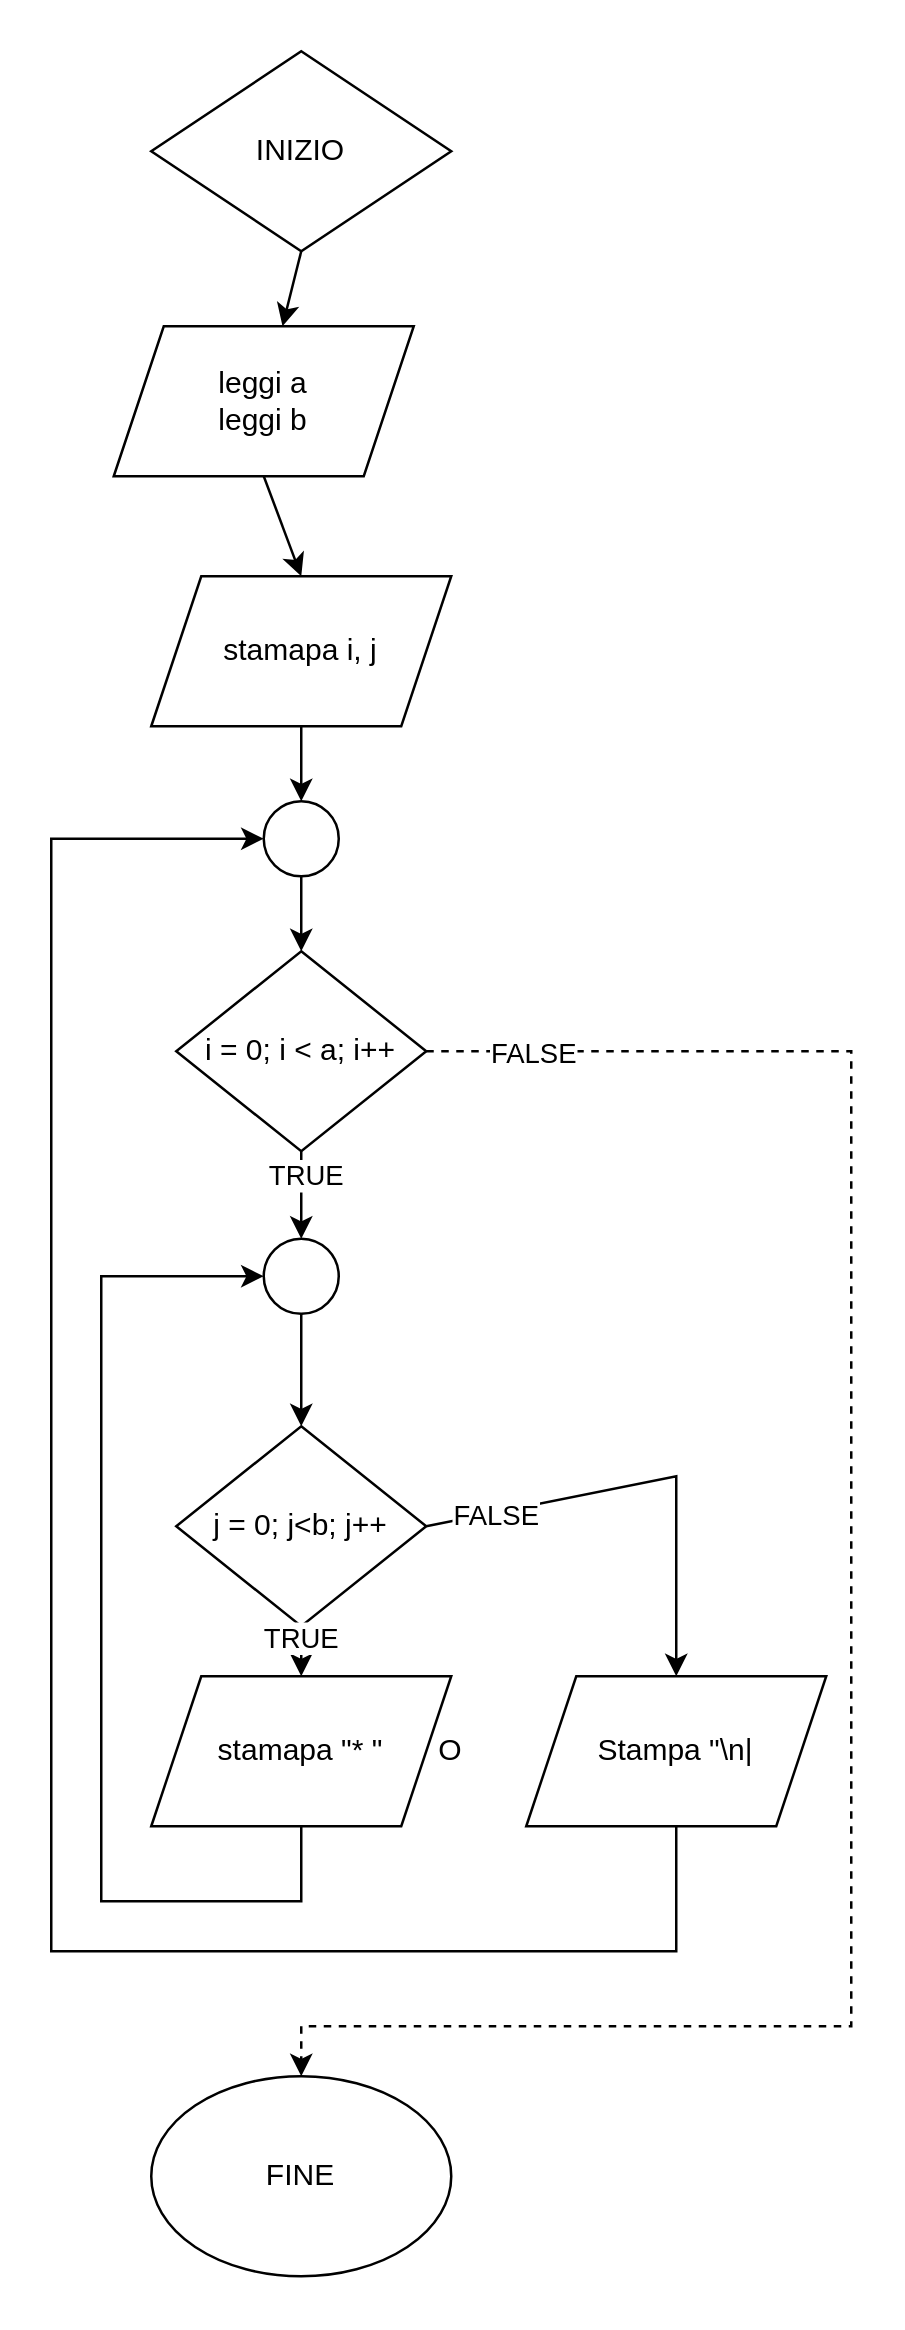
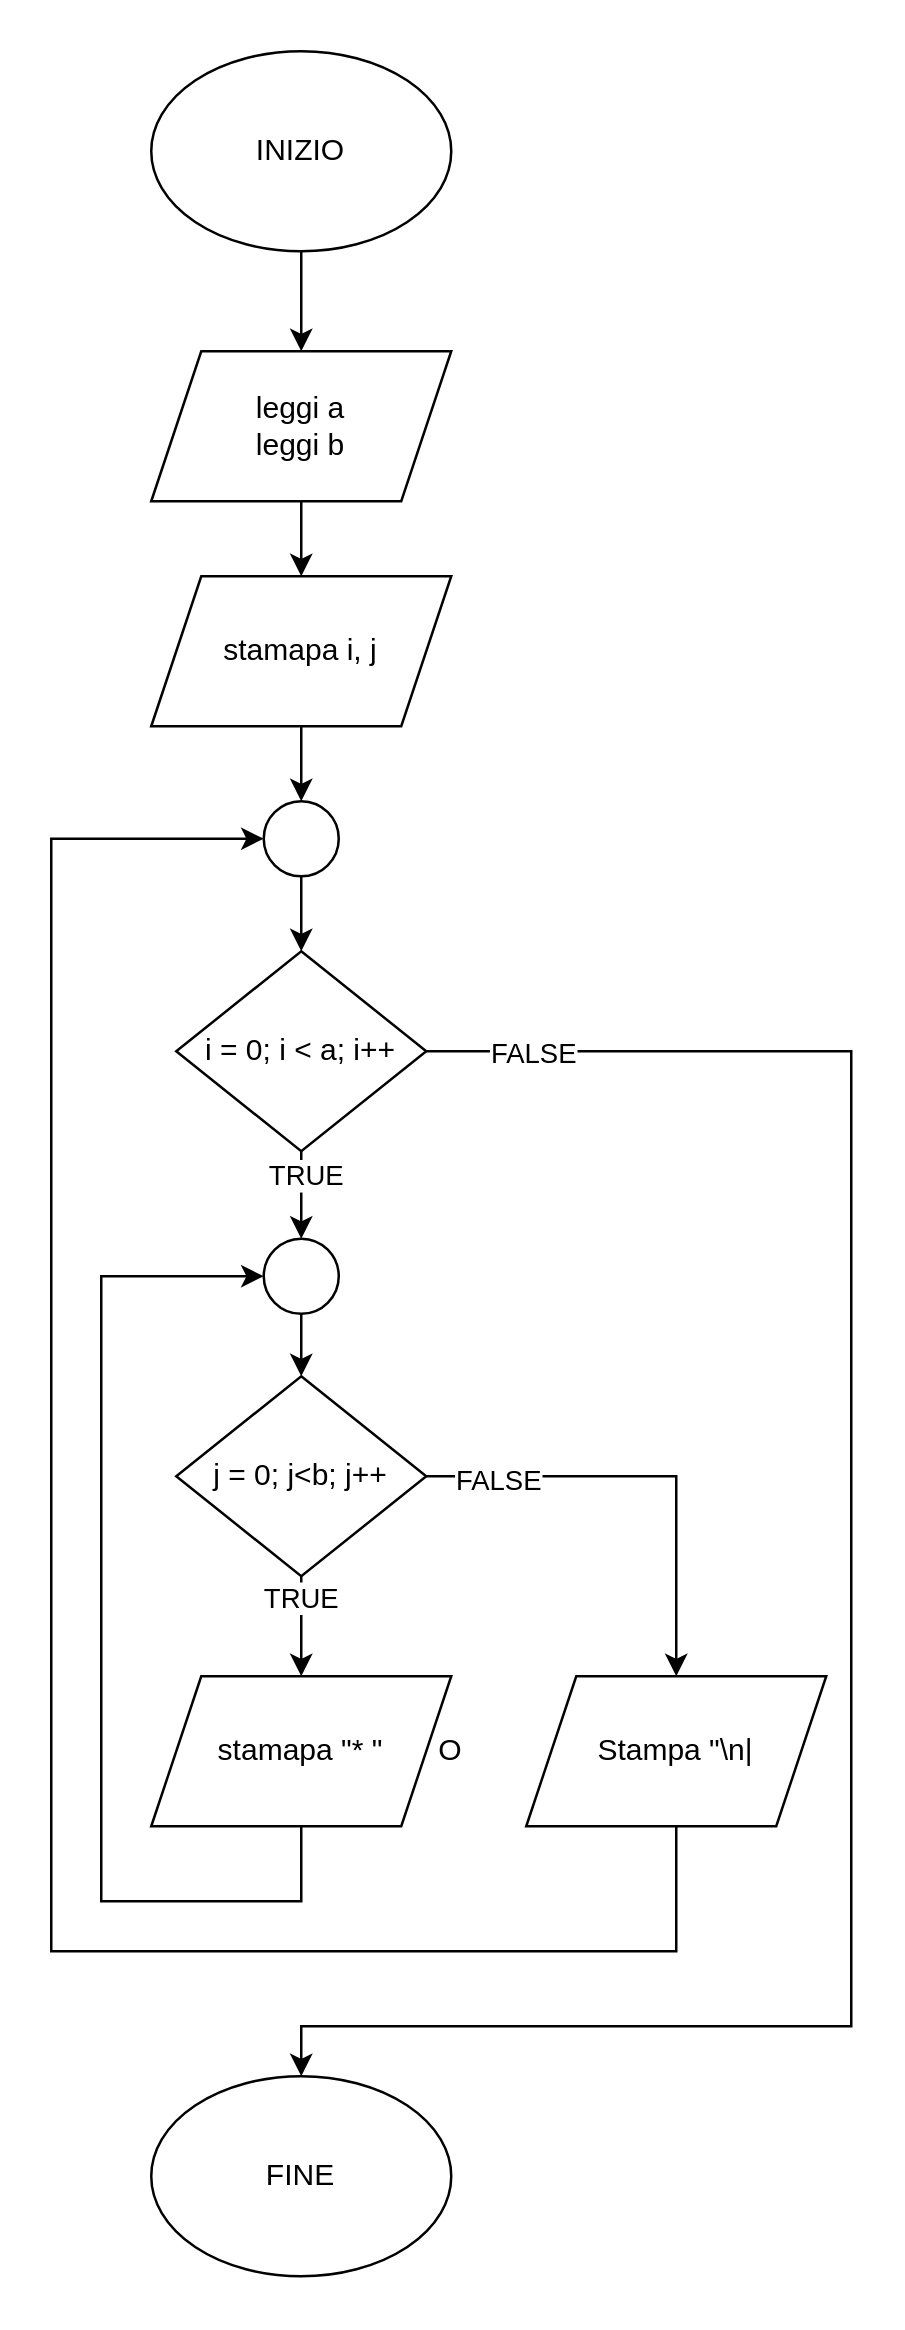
node "INIZIO": shape diamond -> ellipse
node "leggi a leggi b": moved (264, 401) -> (301, 426)
node "j = 0; j<b; j++": moved (301, 1526) -> (301, 1476)
edge "i = 0; i < a; i++" -> "FINE": style dashed -> solid
